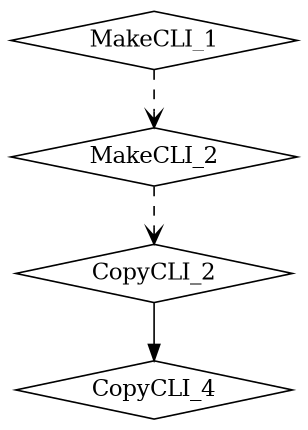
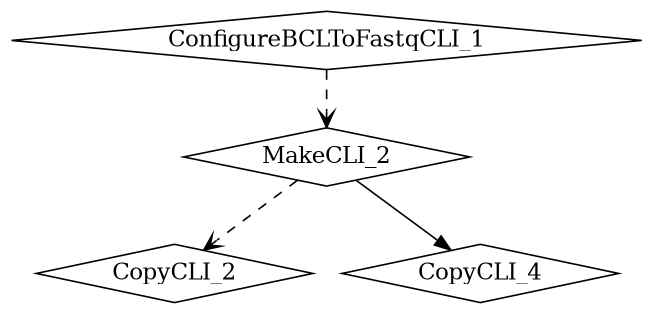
node "MakeCLI_1": label "MakeCLI_1" -> "ConfigureBCLToFastqCLI_1"
edge "CopyCLI_2" -> "CopyCLI_4": now "MakeCLI_2" -> "CopyCLI_4"
